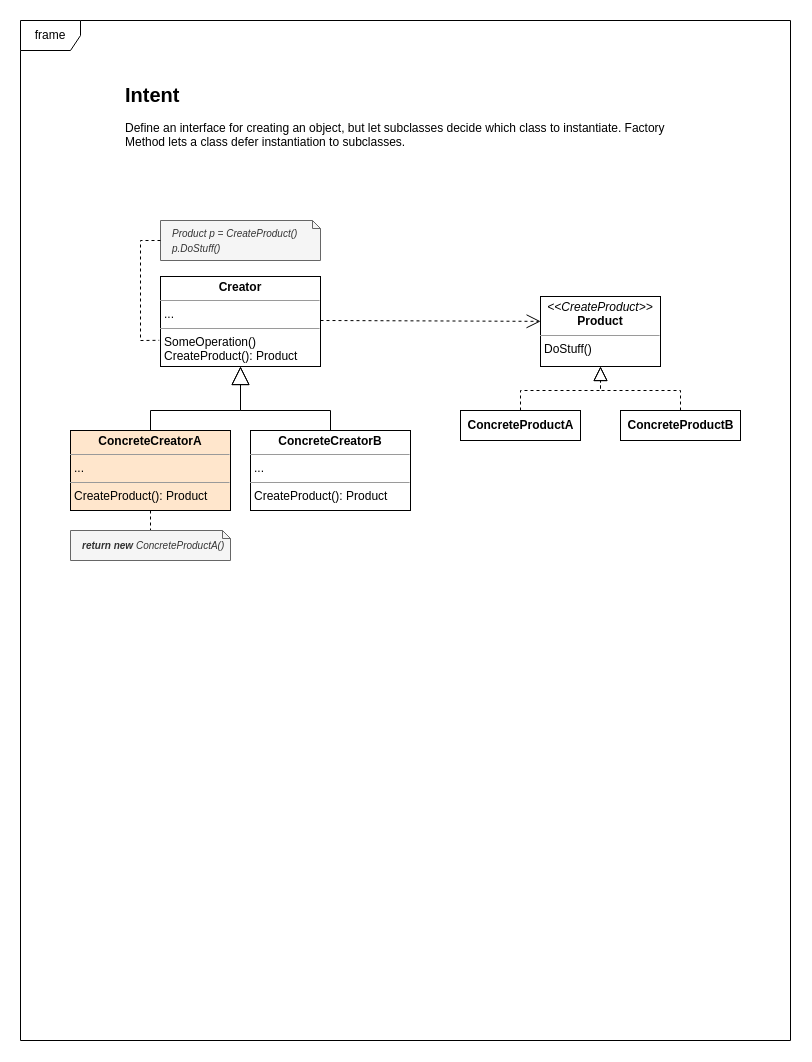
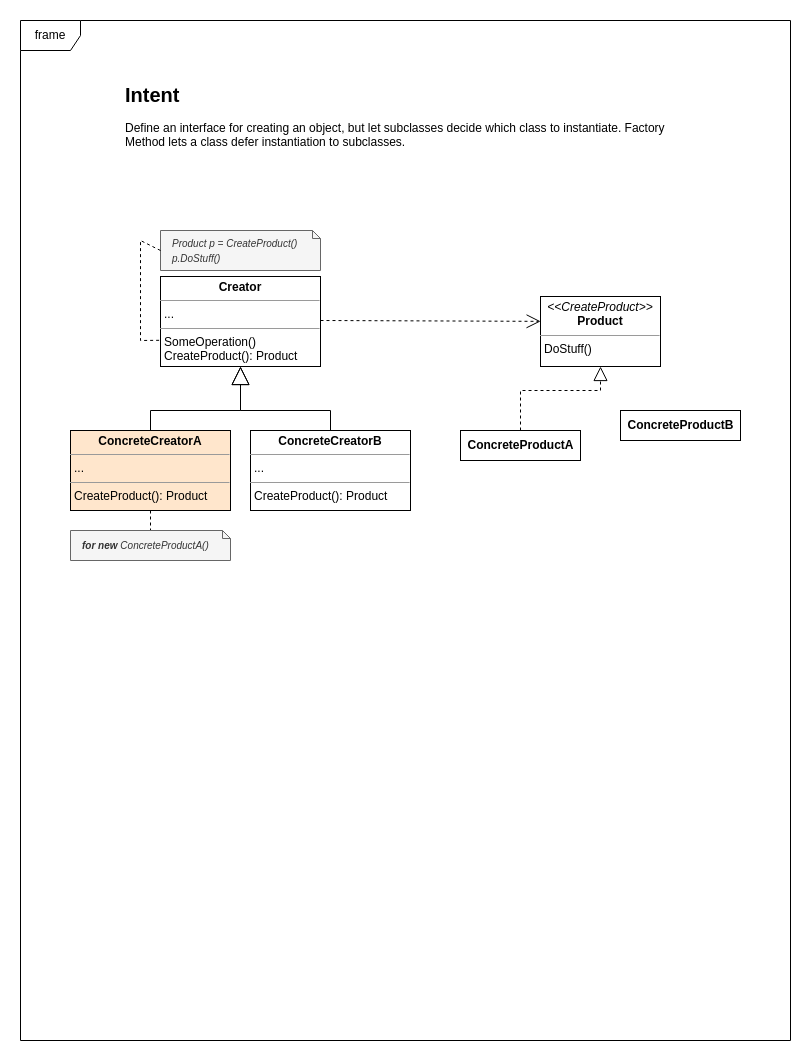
node "Product p = CreateProduct() p.DoStuff()": moved (241, 241) -> (241, 251)
edge "ConcreteProductB" -> "<<CreateProduct>> Product DoStuff()": removed
node "ConcreteProductA": moved (521, 426) -> (521, 446)
node "return new ConcreteProductA()": label "return new ConcreteProductA()" -> "for new ConcreteProductA()"
